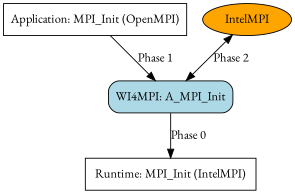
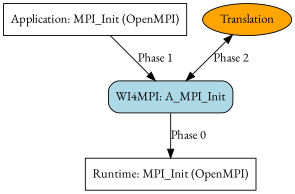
node "IntelMPI": label "IntelMPI" -> "Translation"
node "Runtime: MPI_Init (IntelMPI)": label "Runtime: MPI_Init (IntelMPI)" -> "Runtime: MPI_Init (OpenMPI)"
